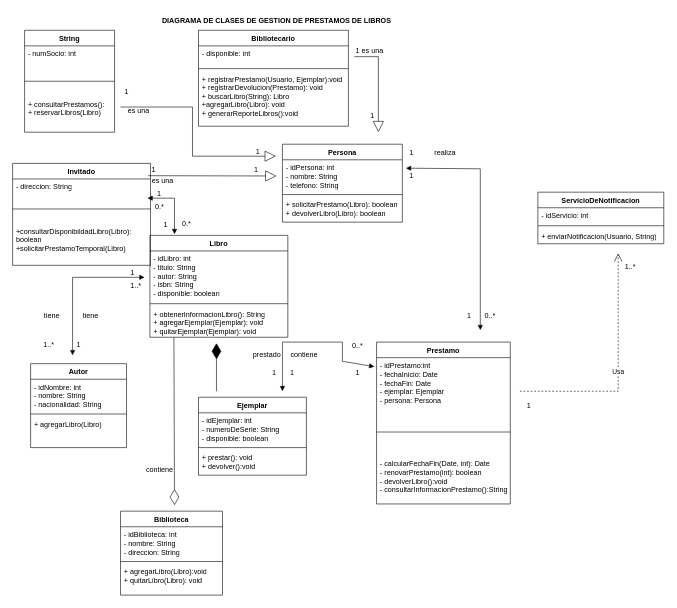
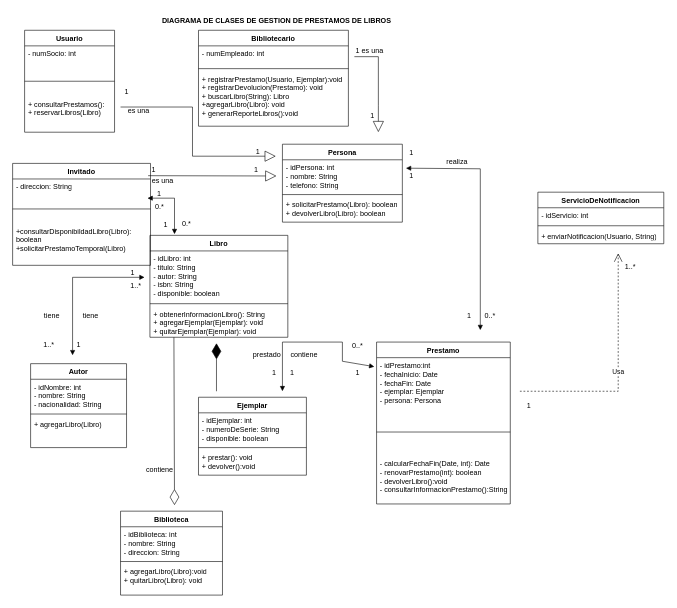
node "String": label "String" -> "Usuario"
node "- disponible: int": label "- disponible: int" -> "- numEmpleado: int"
node "realiza": moved (445, 153) -> (457, 162)
